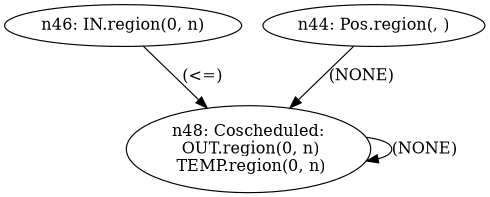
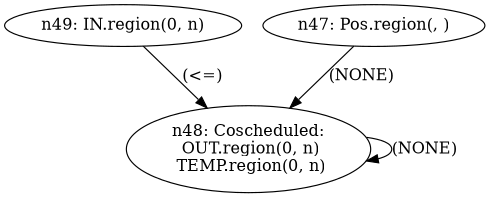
node "n46: IN.region(0, n)": label "n46: IN.region(0, n)" -> "n49: IN.region(0, n)"
node "n44: Pos.region(, )": label "n44: Pos.region(, )" -> "n47: Pos.region(, )"
